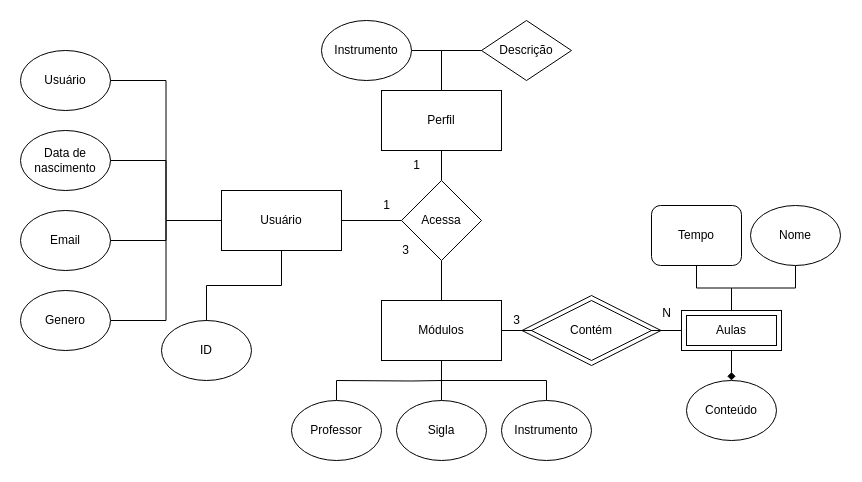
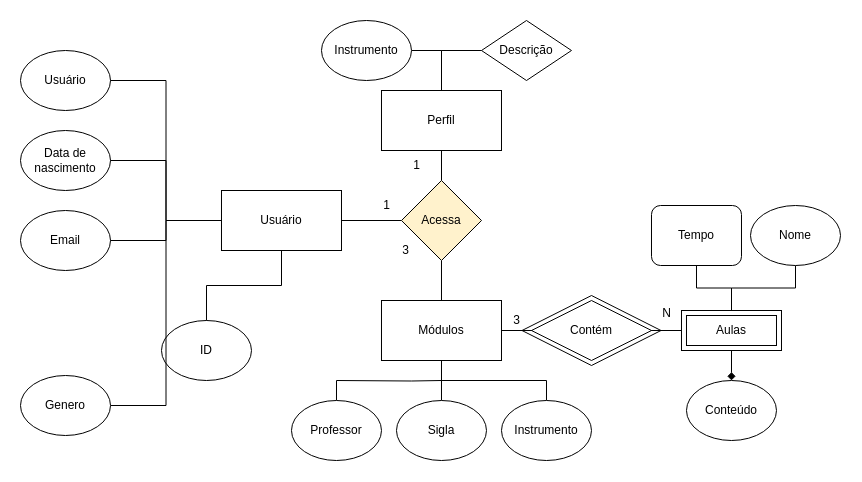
node "Acessa": fillcolor #ffffff -> #fff2cc
node "Genero": moved (66, 321) -> (66, 406)
